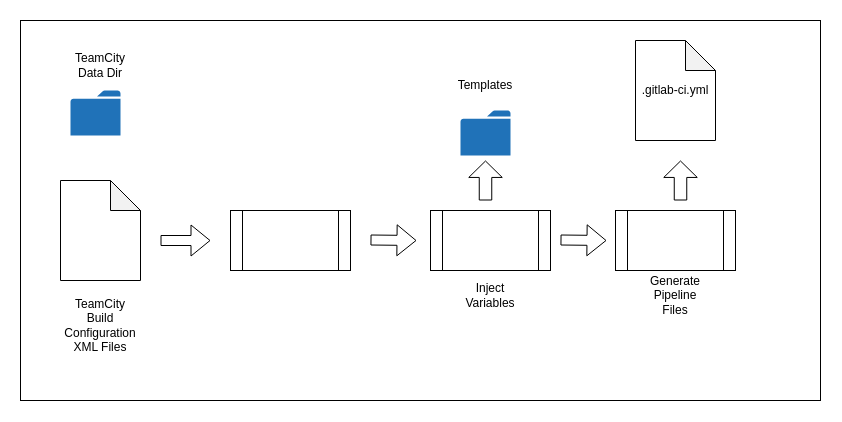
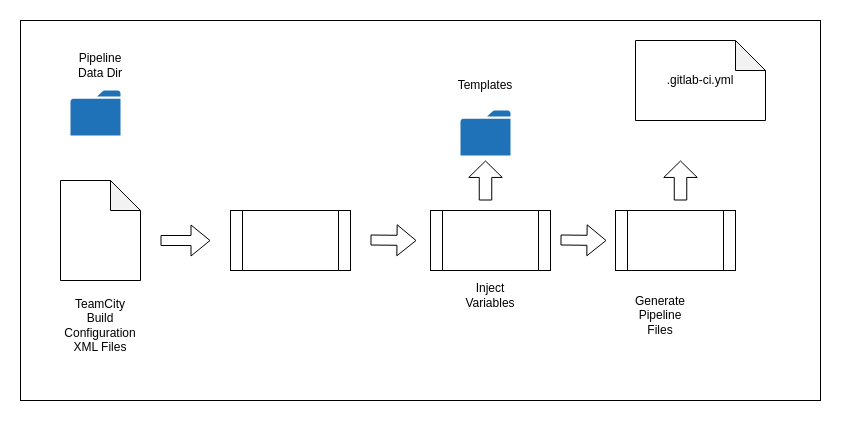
node "TeamCity Data Dir": label "TeamCity Data Dir" -> "Pipeline Data Dir"
node ".gitlab-ci.yml": size 80x100 -> 130x80
node "Generate Pipeline Files": moved (676, 296) -> (661, 316)
